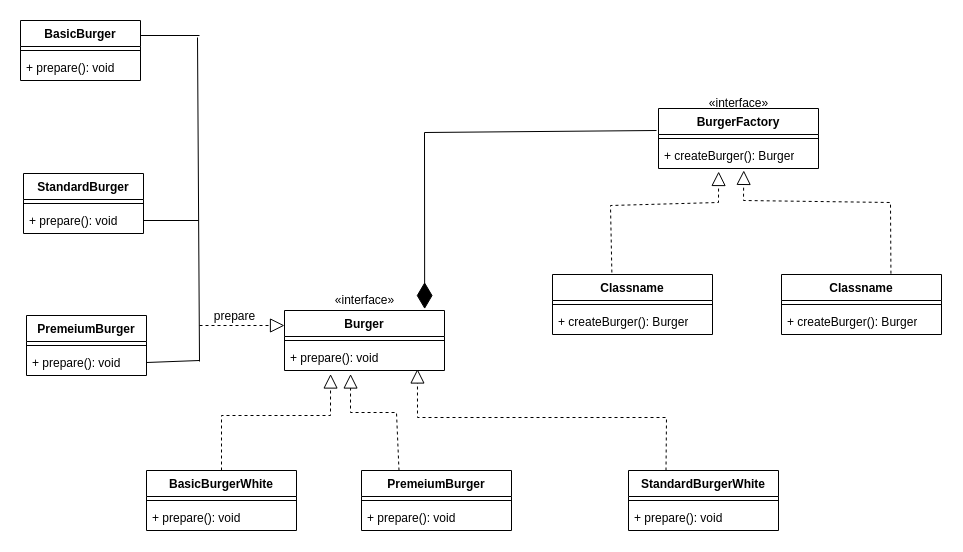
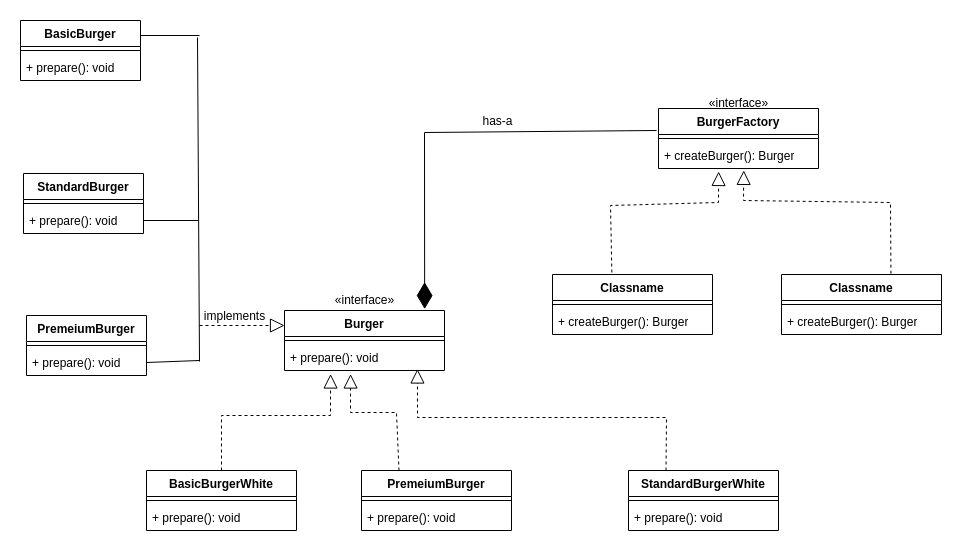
node "has-a": added
node "prepare": label "prepare" -> "implements"
